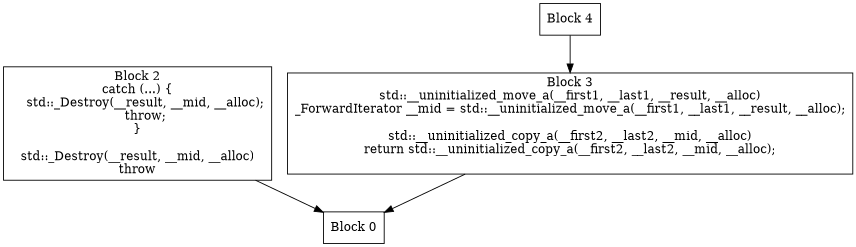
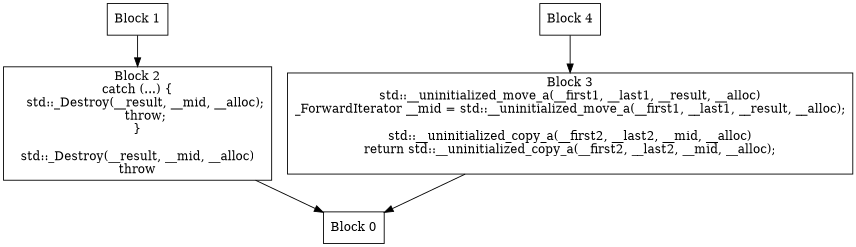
node "Block 1": added
